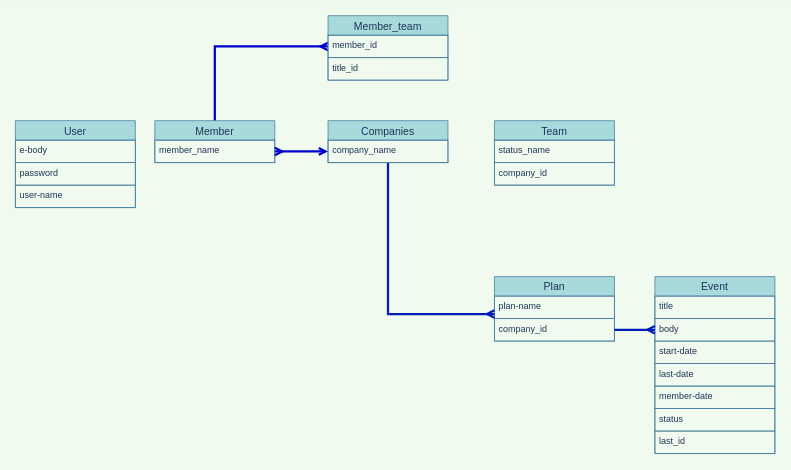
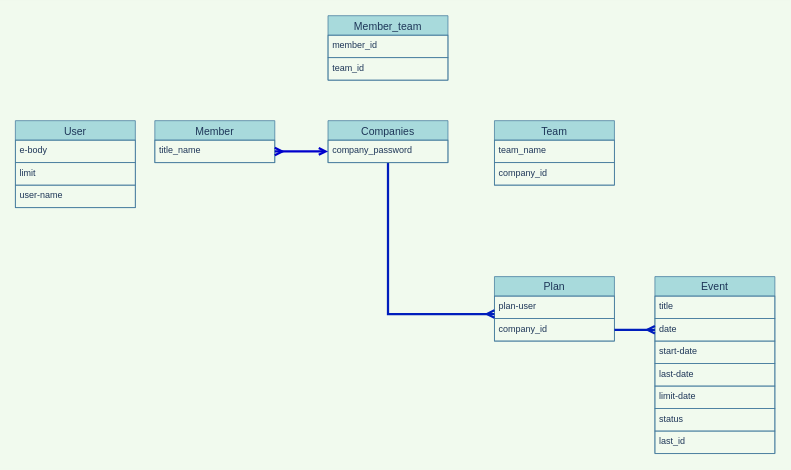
edge "Member" -> "member_id": removed
node "title_id": label "title_id" -> "team_id"
node "member_name": label "member_name" -> "title_name"
node "company_name": label "company_name" -> "company_password"
node "status_name": label "status_name" -> "team_name"
node "password": label "password" -> "limit"
node "plan-name": label "plan-name" -> "plan-user"
node "body": label "body" -> "date"
node "member-date": label "member-date" -> "limit-date"
